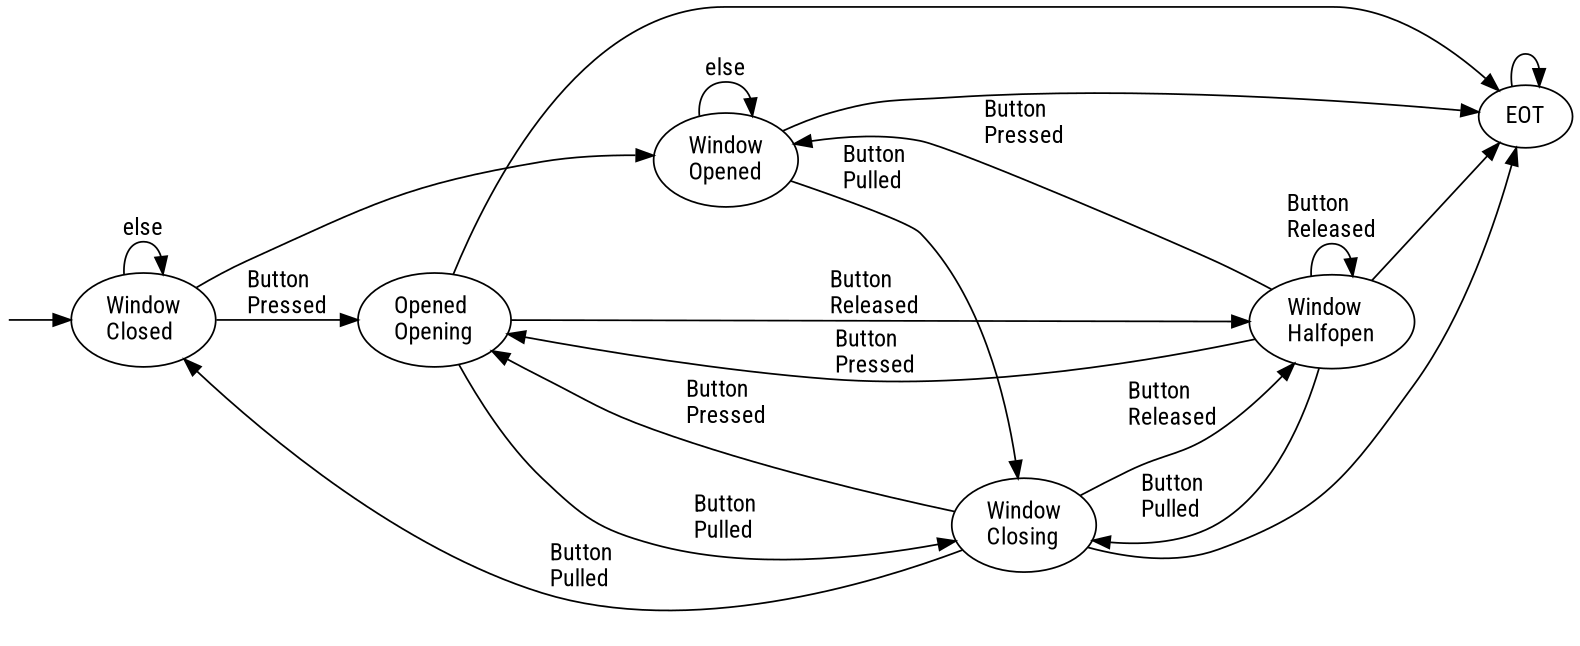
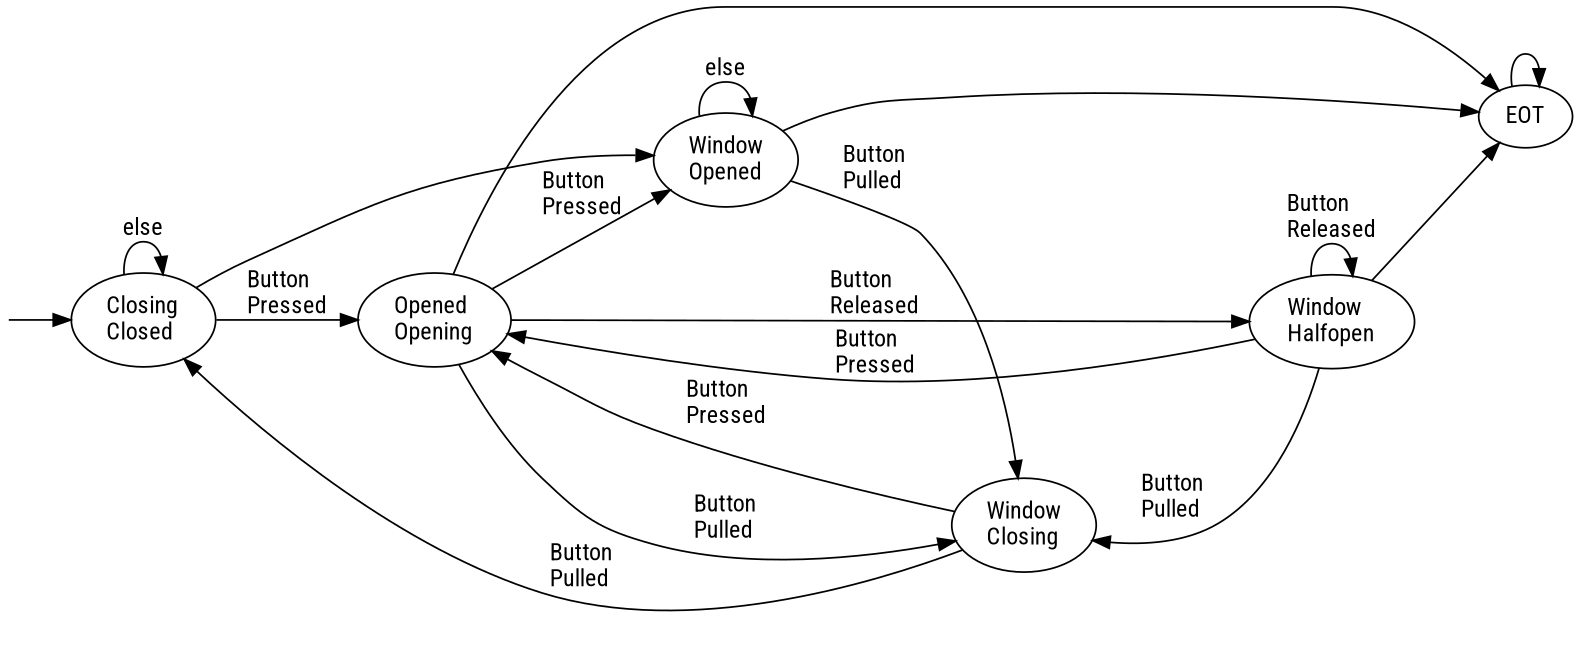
edge "Window Halfopen" -> "Window Opened": now "Opened Opening" -> "Window Opened"
node "Window Closed": label "Window Closed" -> "Closing Closed"
edge "Window Closing" -> "EOT": removed
edge "Window Closing" -> "Window Halfopen": removed, label "Button Released"
